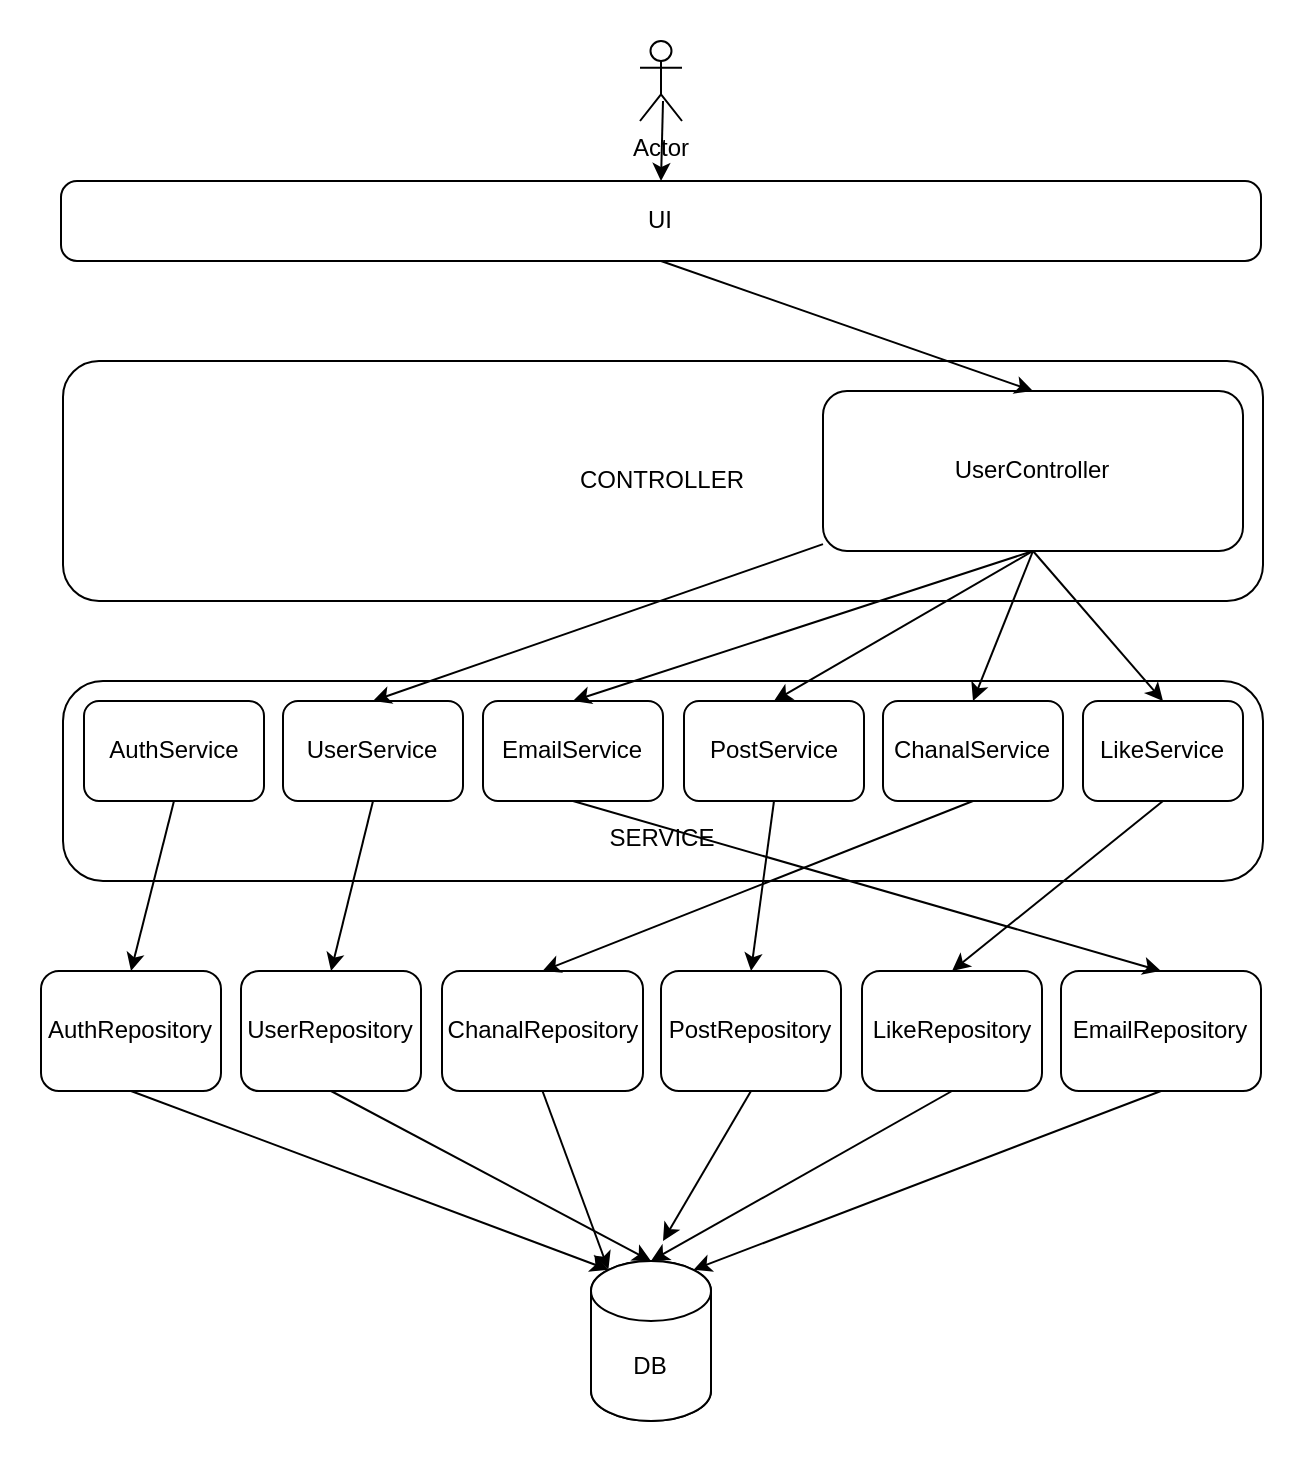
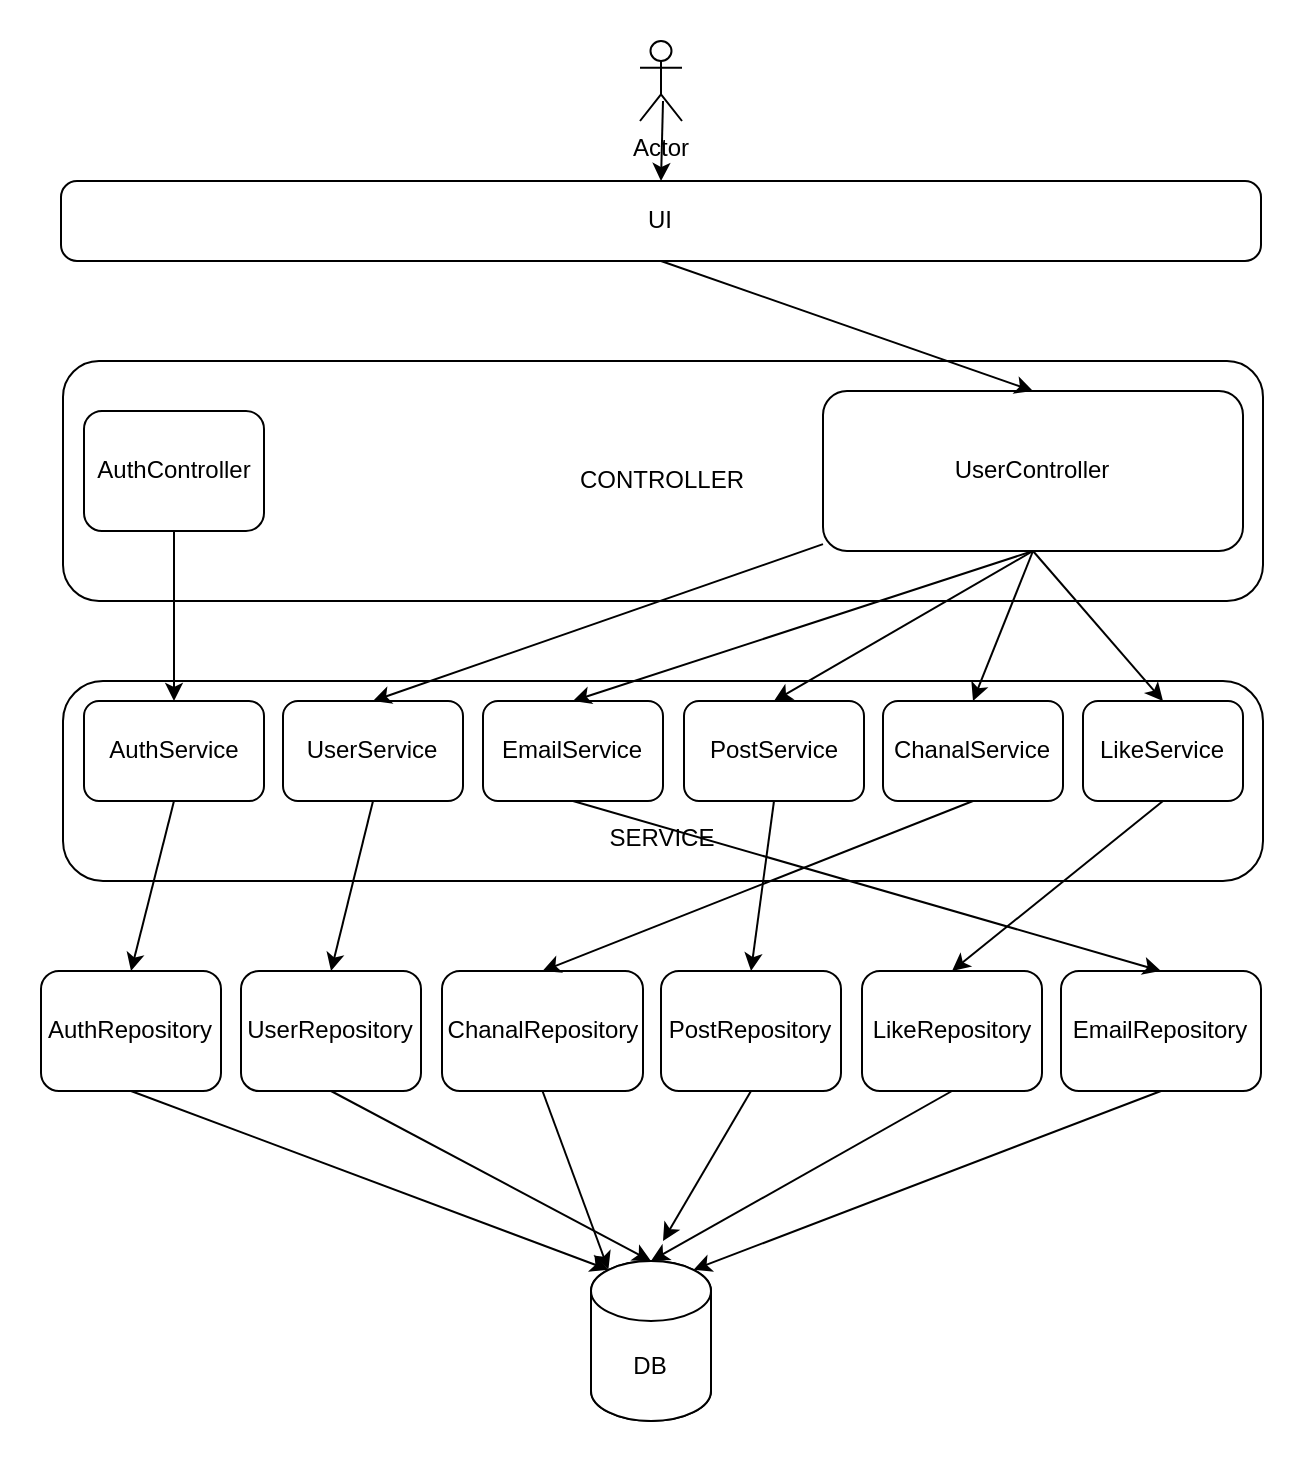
node "AuthController": added
edge "AuthController" -> "AuthService": added
